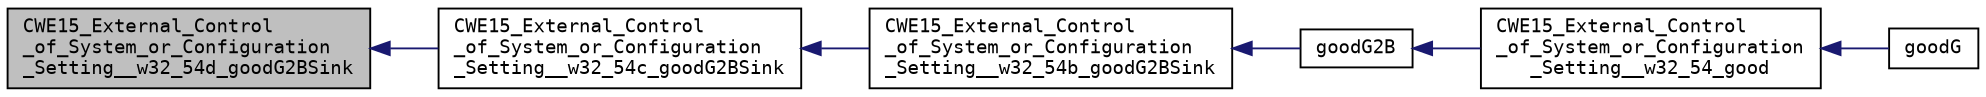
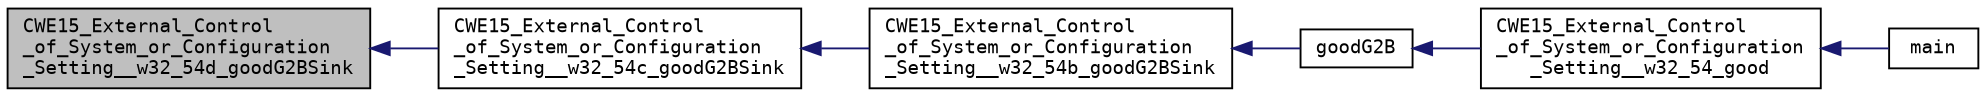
node "goodG": label "goodG" -> "main"
